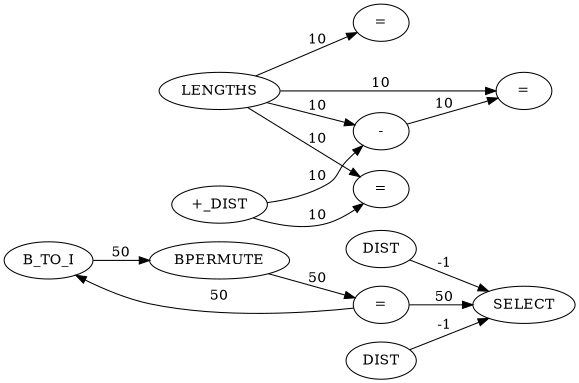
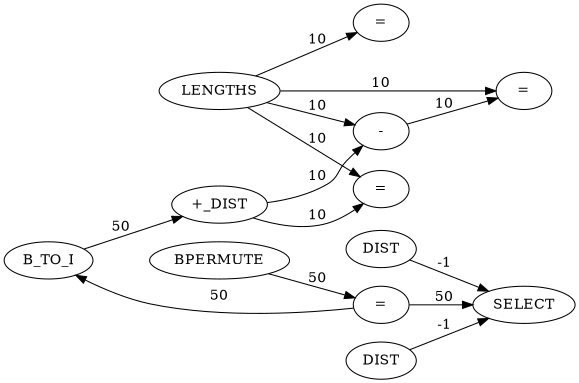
edge "B_TO_I" -> "BPERMUTE": now "B_TO_I" -> "+_DIST"
